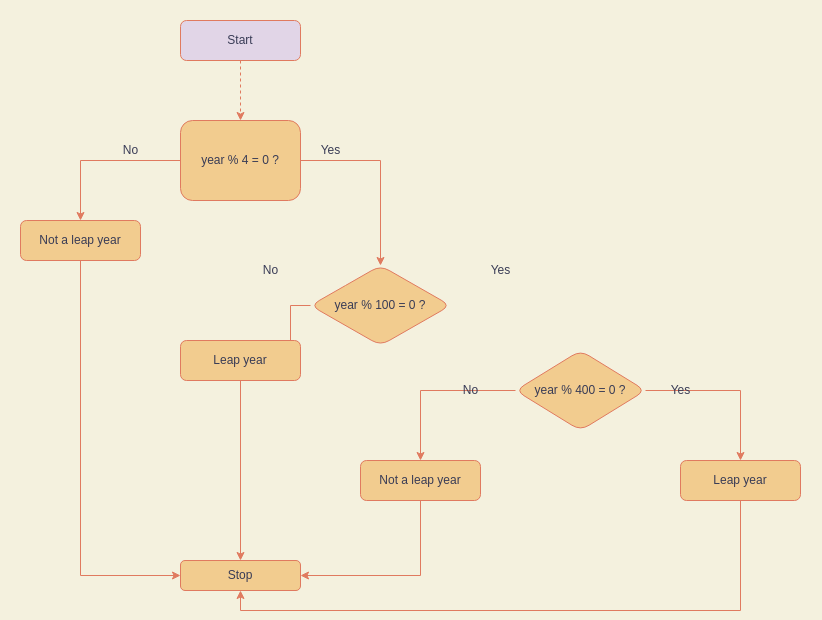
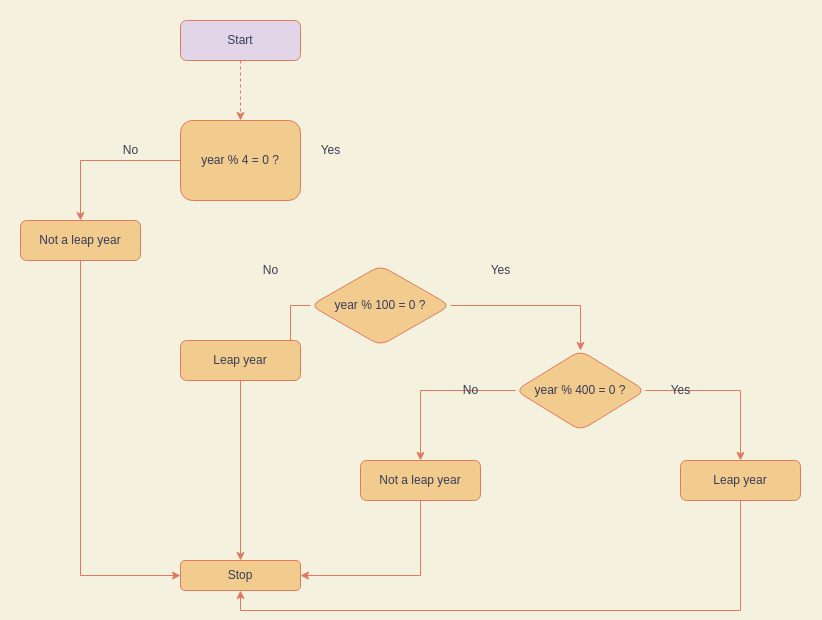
edge "year % 4 = 0 ?" -> "year % 100 = 0 ?": removed
edge "year % 100 = 0 ?" -> "year % 400 = 0 ?": added
